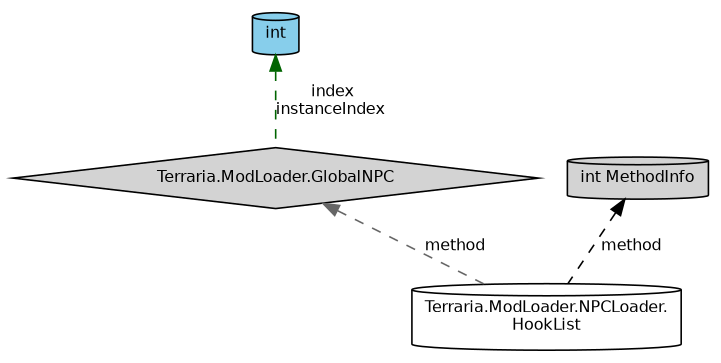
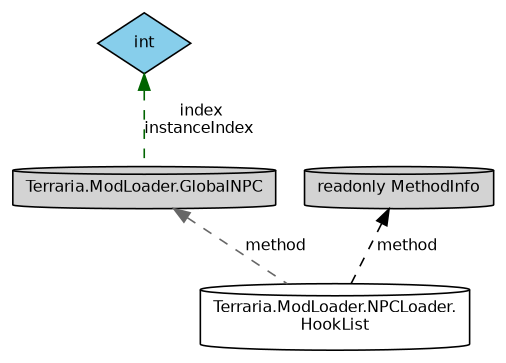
node "int": shape cylinder -> diamond
node "Terraria.ModLoader.GlobalNPC": shape diamond -> cylinder
node "int MethodInfo": label "int MethodInfo" -> "readonly MethodInfo"
